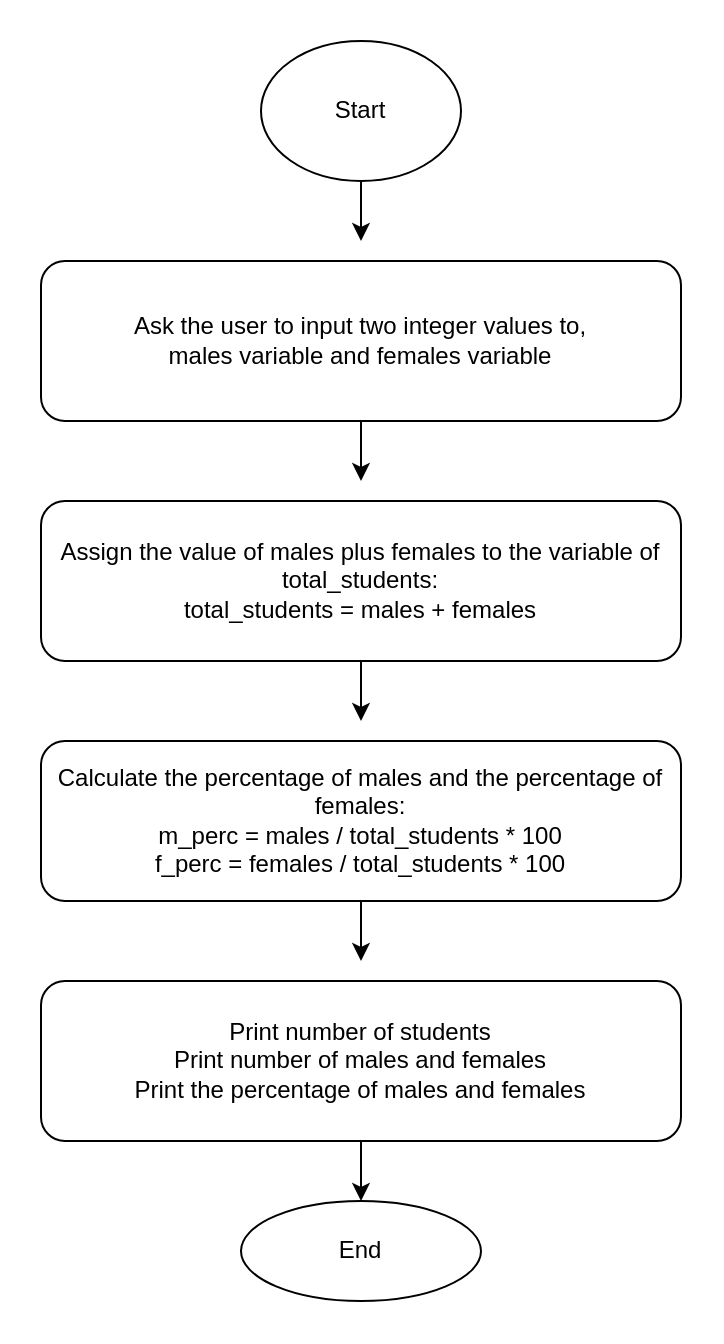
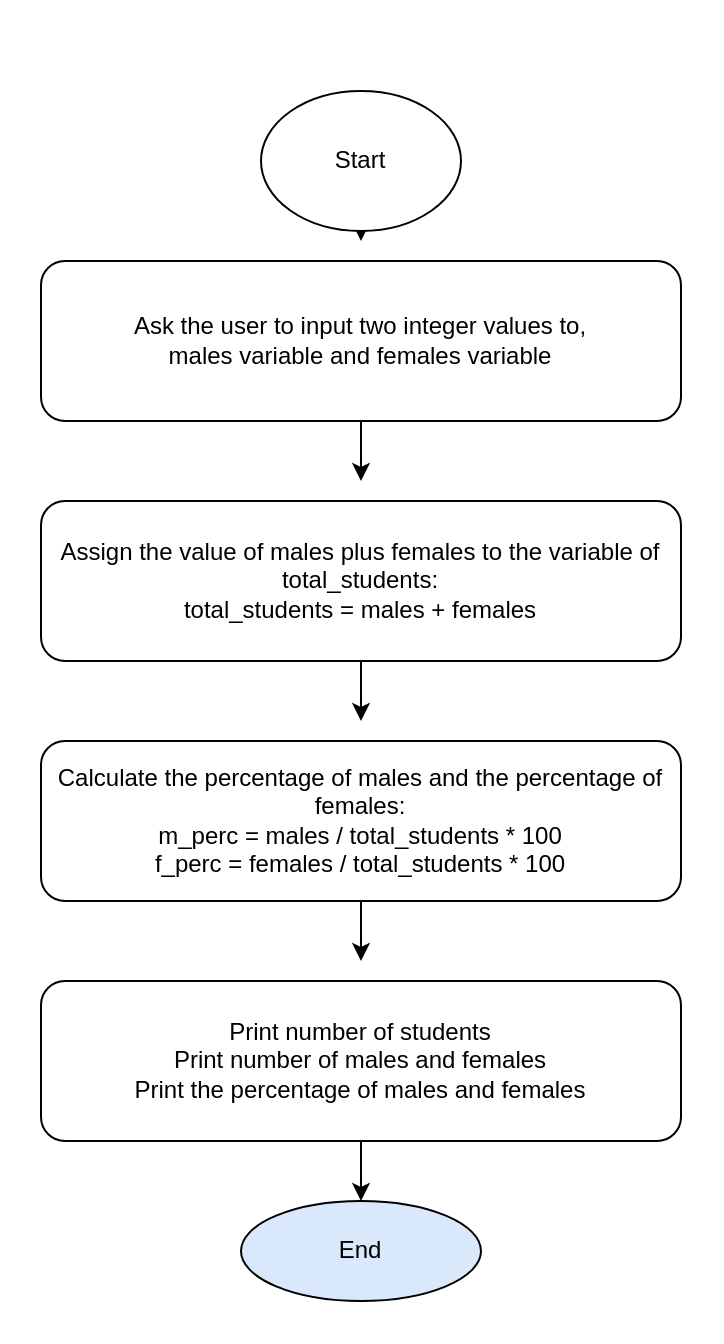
node "Start": moved (361, 111) -> (361, 161)
node "End": fillcolor #ffffff -> #dae8fc
